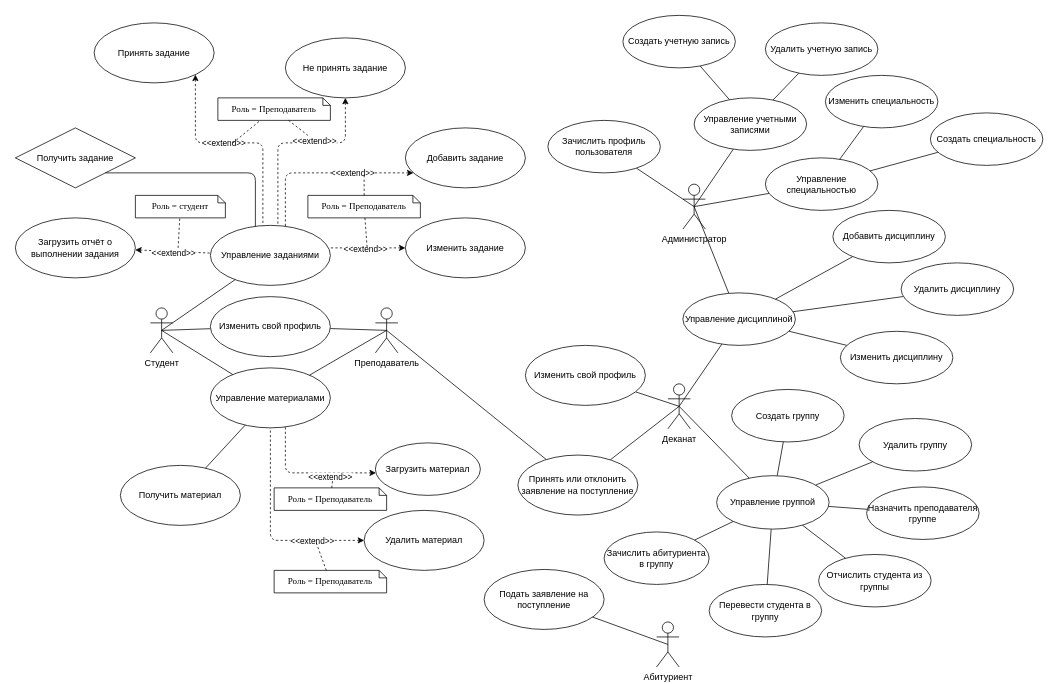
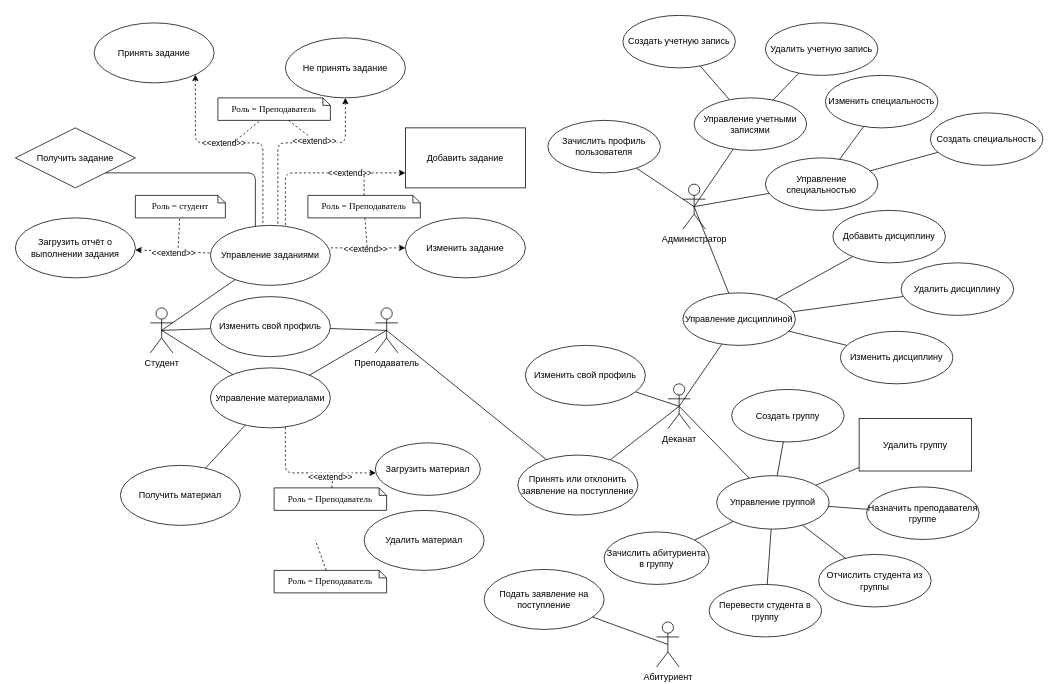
node "Добавить задание": shape ellipse -> rectangle
node "Удалить группу": shape ellipse -> rectangle
edge "Управление материалами" -> "Удалить материал": removed, label "<<extend>>"
